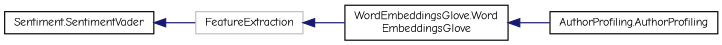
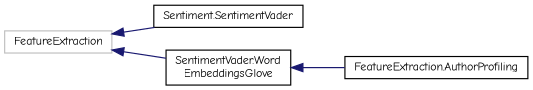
edge "FeatureExtraction" -> "Sentiment.SentimentVader": reversed
node "WordEmbeddingsGlove.Word EmbeddingsGlove": label "WordEmbeddingsGlove.Word EmbeddingsGlove" -> "SentimentVader.Word EmbeddingsGlove"
node "AuthorProfiling.AuthorProfiling": label "AuthorProfiling.AuthorProfiling" -> "FeatureExtraction.AuthorProfiling"
